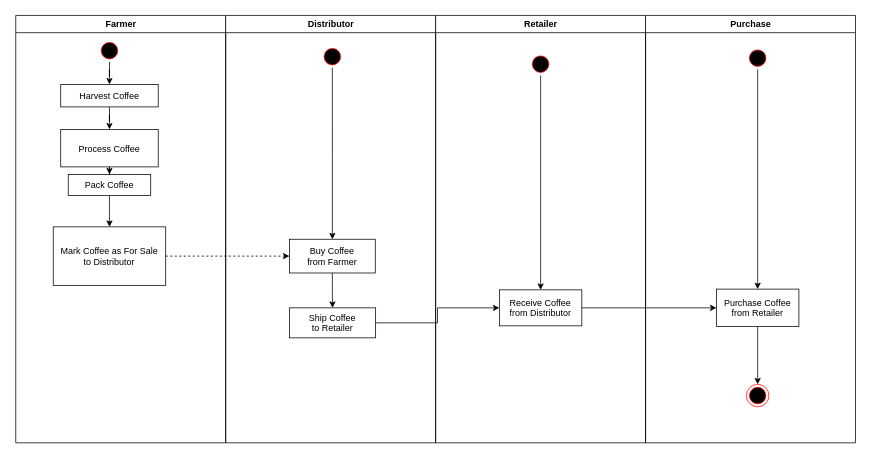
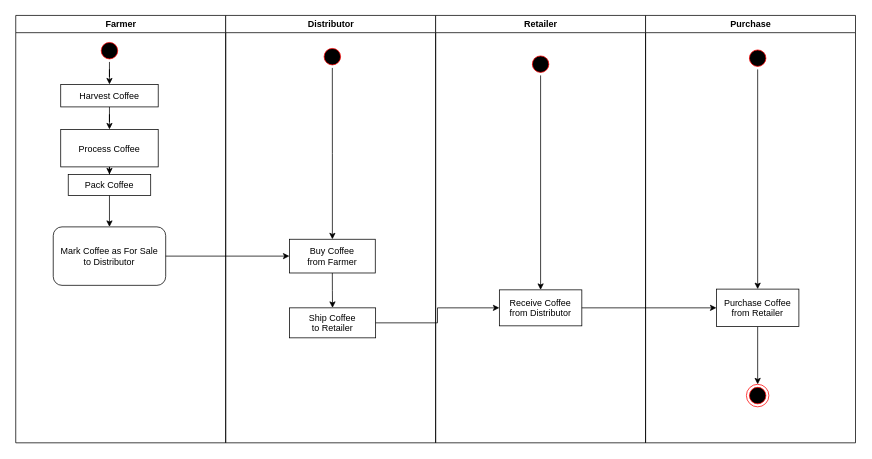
node "Mark Coffee as For Sale to Distributor": shape rectangle -> rounded rectangle
edge "Mark Coffee as For Sale to Distributor" -> "Buy Coffee from Farmer": style dashed -> solid
